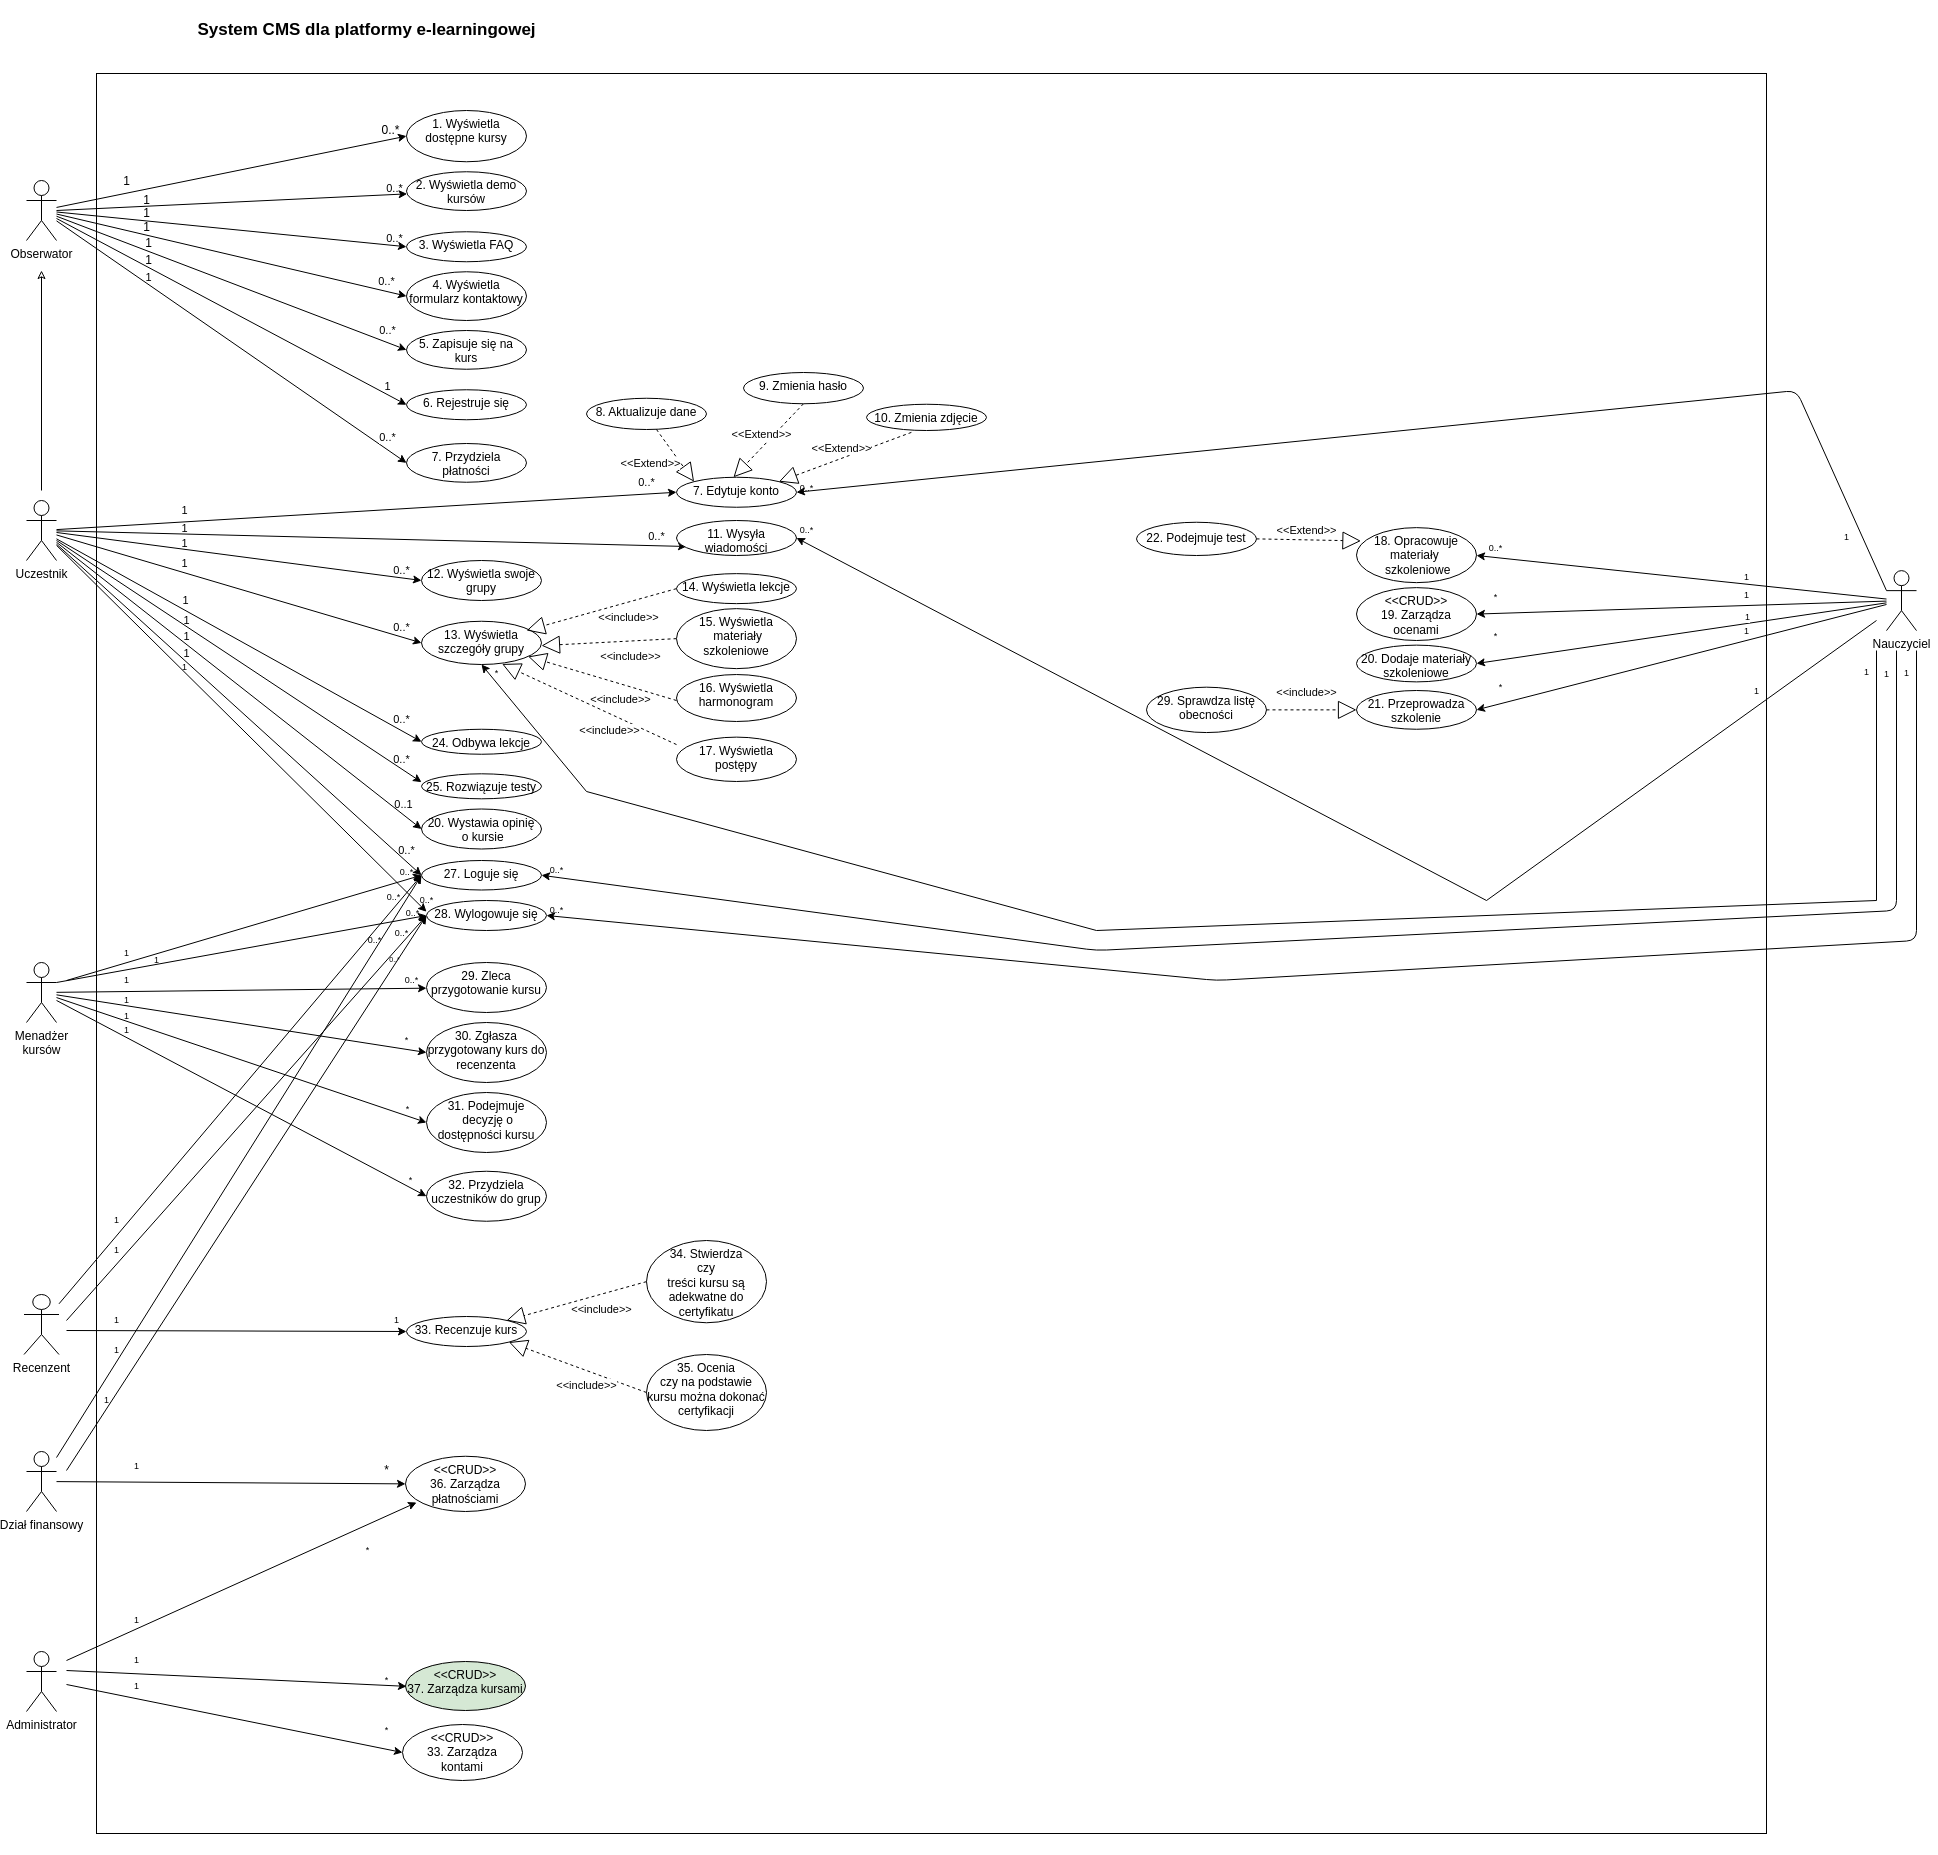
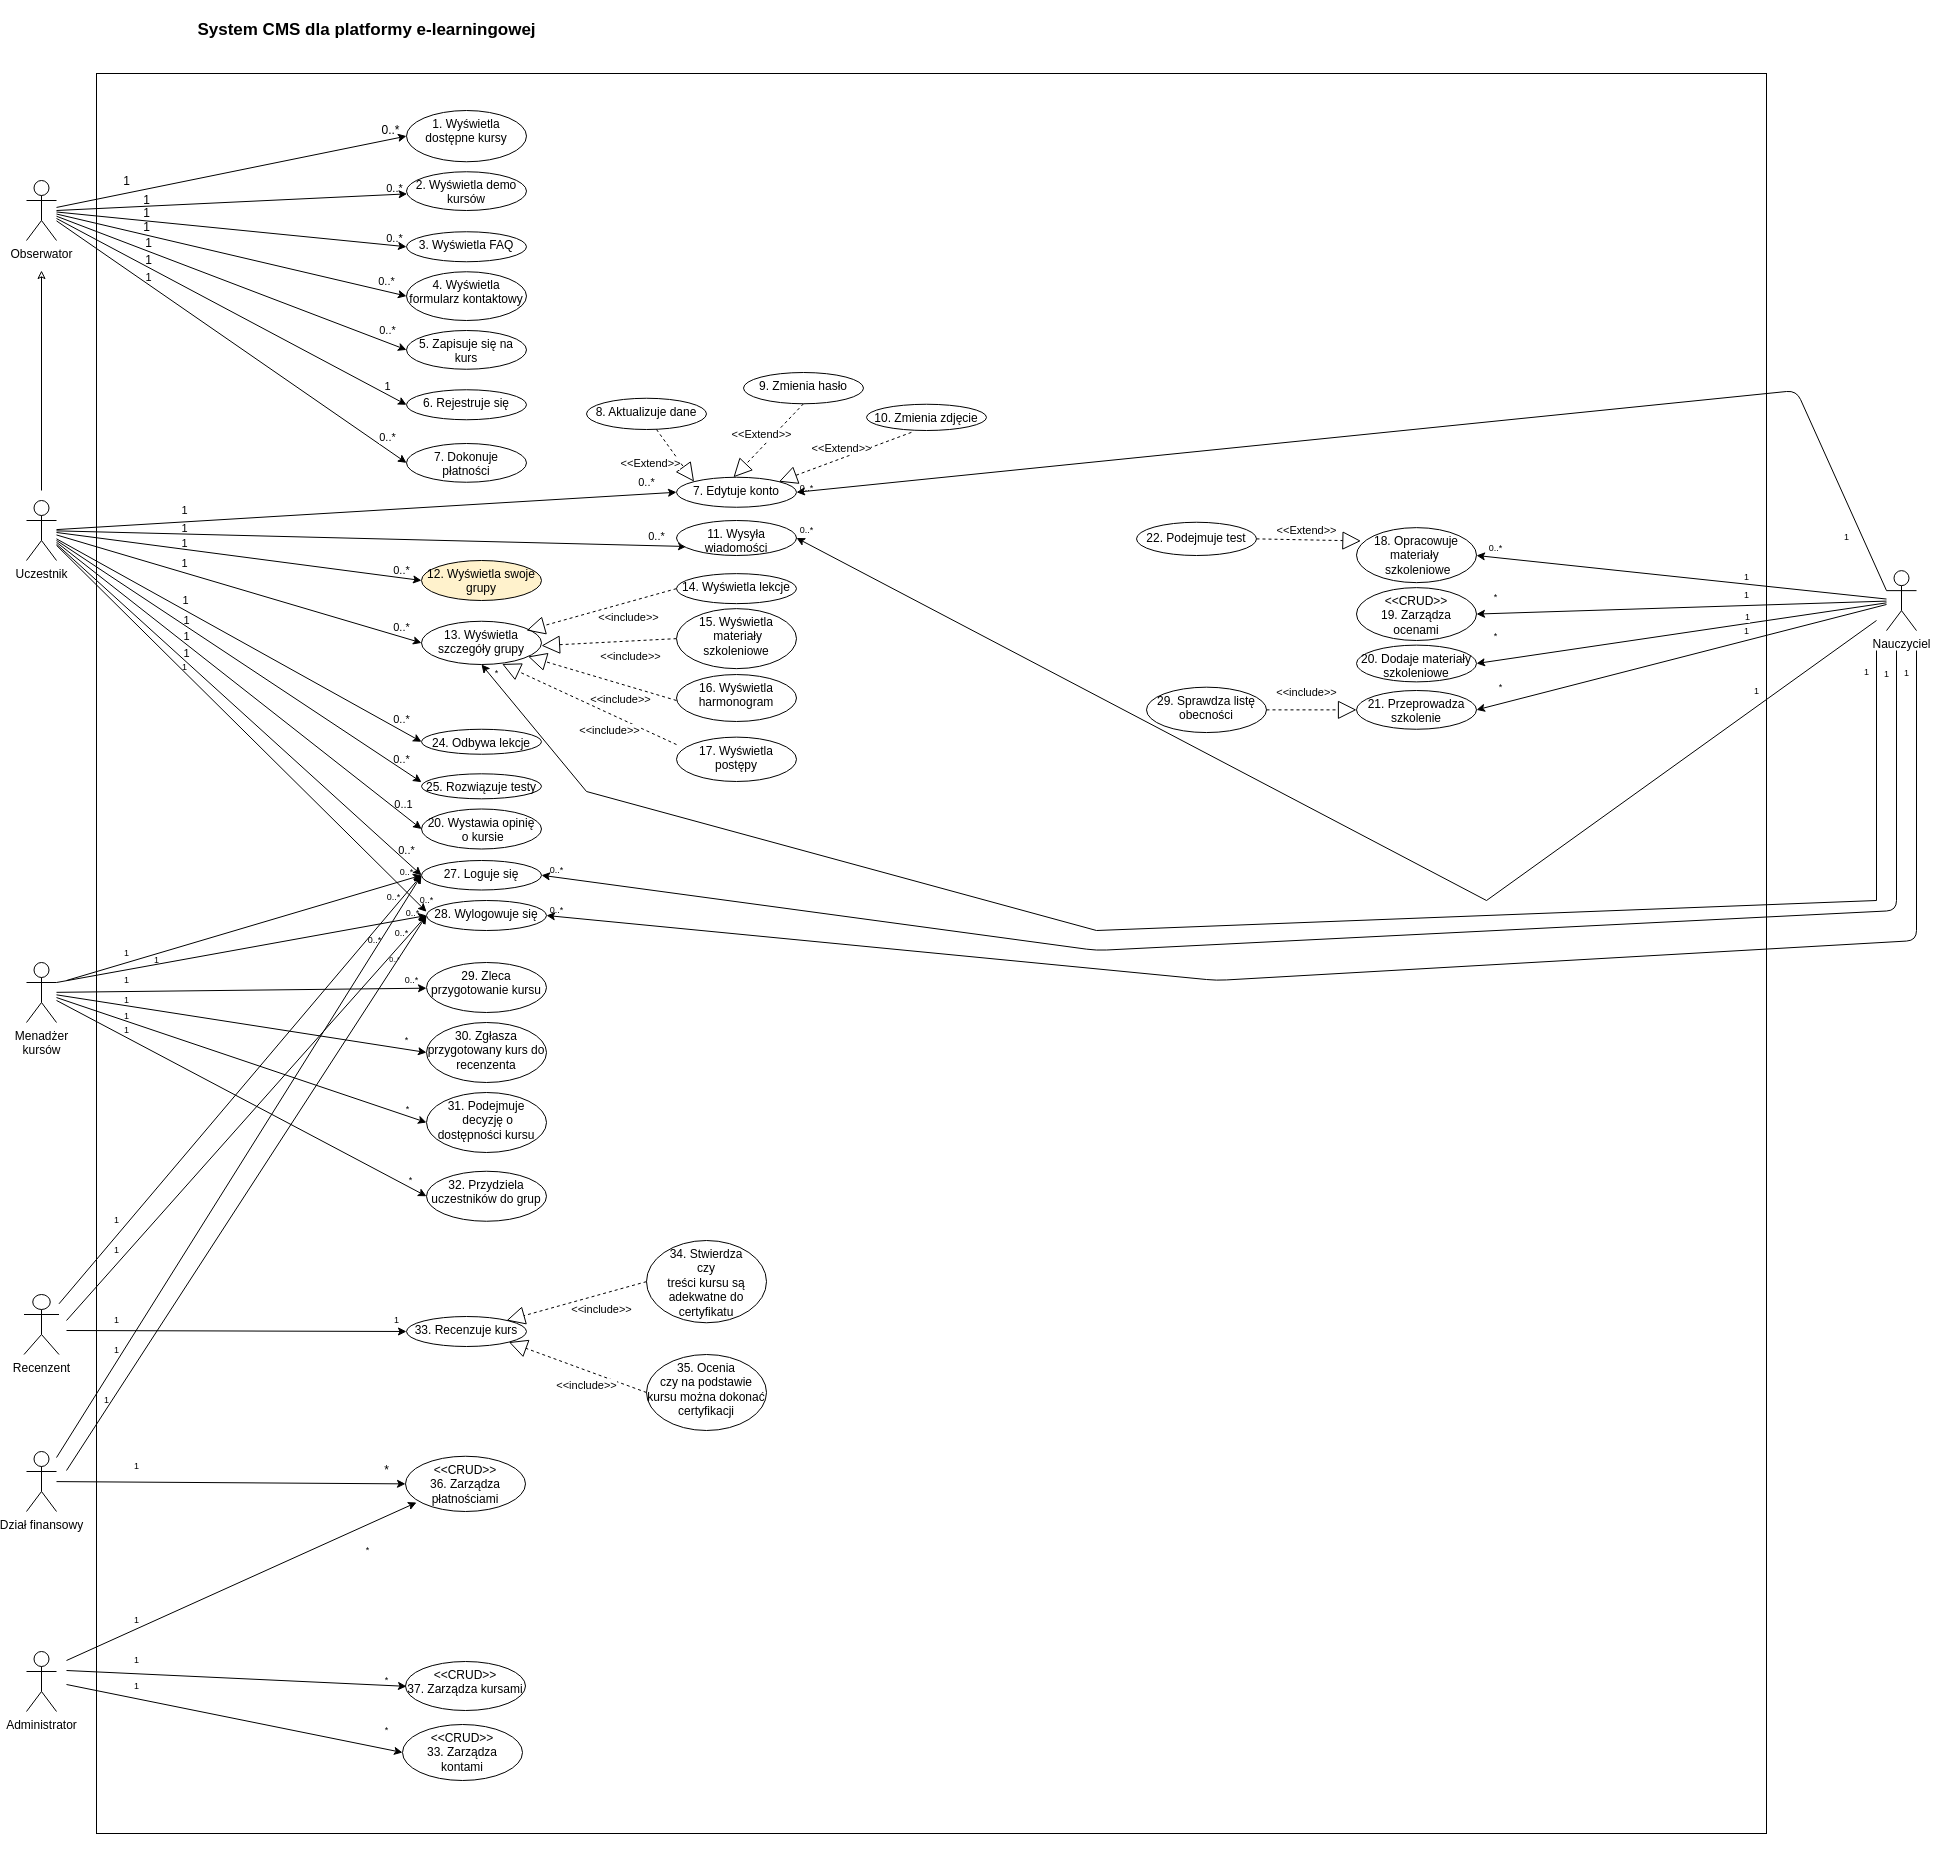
node "7. Przydziela płatności": label "7. Przydziela płatności" -> "7. Dokonuje płatności"
node "12. Wyświetla swoje grupy": fillcolor #ffffff -> #fff2cc
node "<<CRUD>> 37. Zarządza kursami": fillcolor #d5e8d4 -> #ffffff
